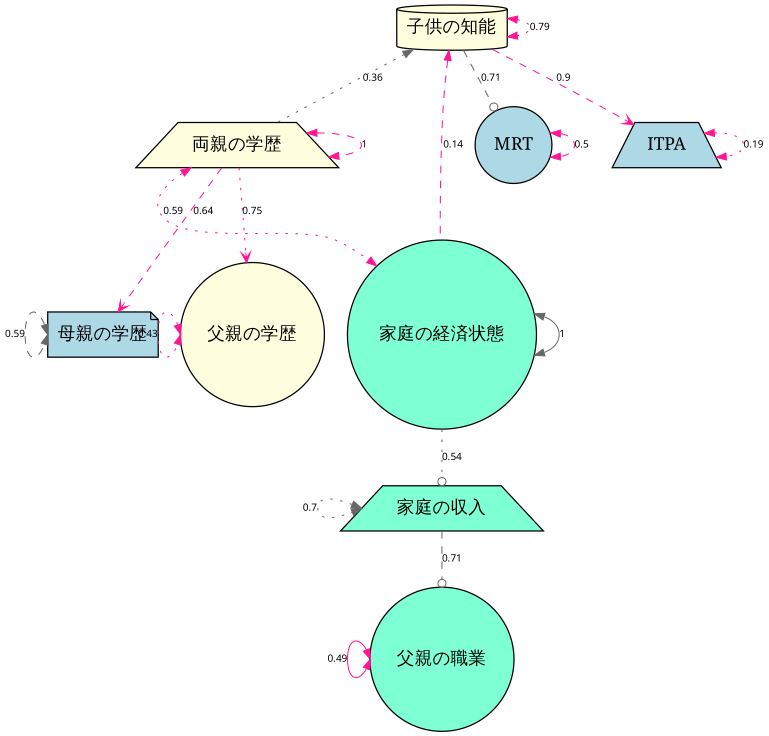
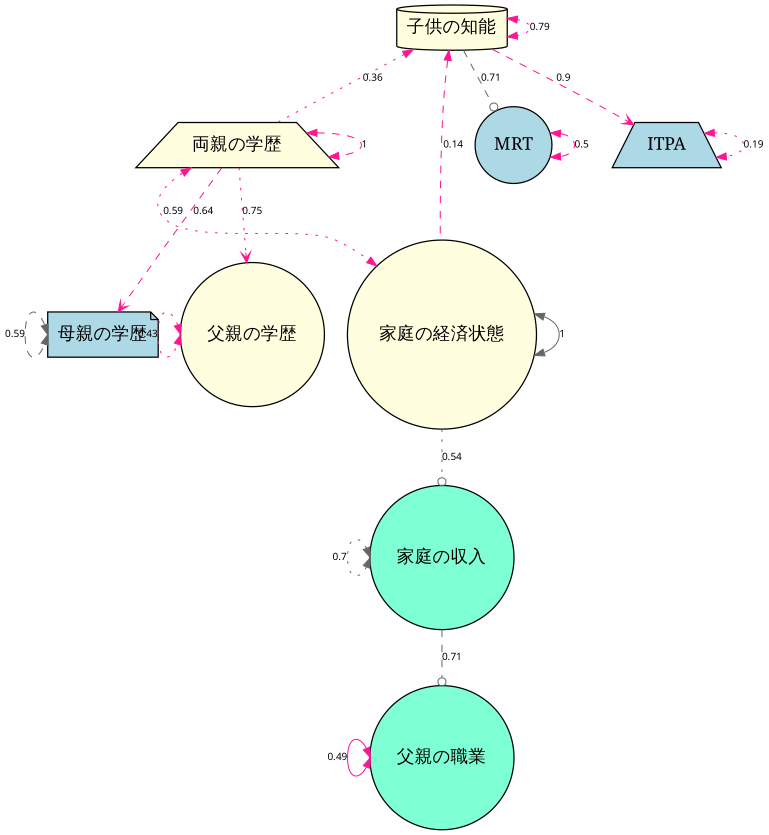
edge "両親の学歴" -> "子供の知能": color gray40 -> deeppink
node "家庭の経済状態": fillcolor aquamarine -> lightyellow
node "家庭の収入": shape trapezium -> circle
